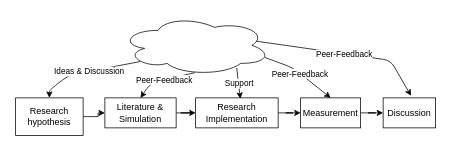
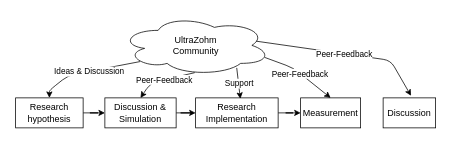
node "UltraZohm Community": added
node "Literature & Simulation": label "Literature & Simulation" -> "Discussion & Simulation"
edge "Measurement" -> "Discussion": removed
node "Research hypothesis": size 68x38 -> 68x30
